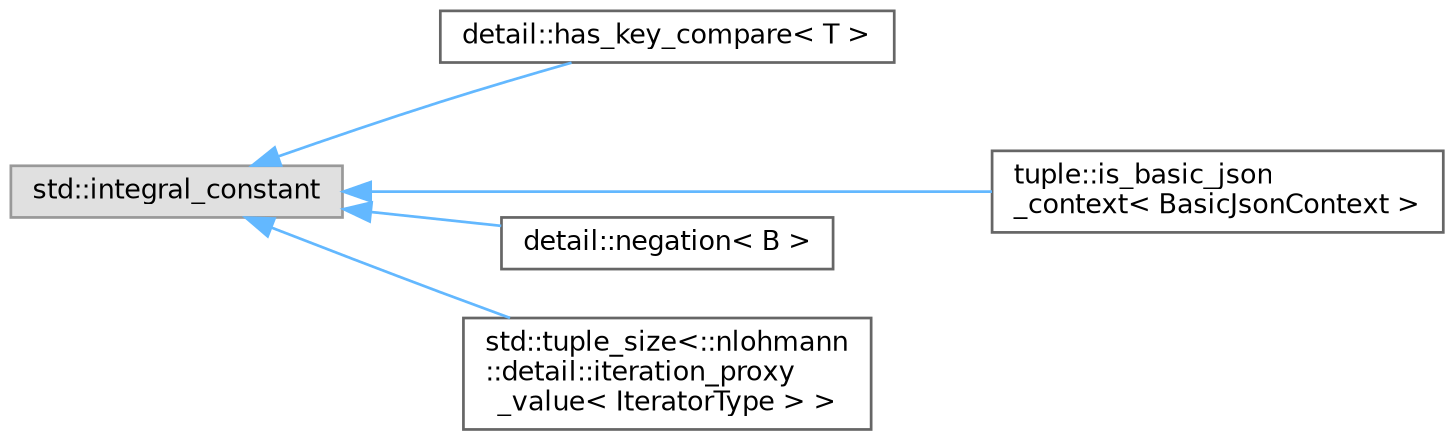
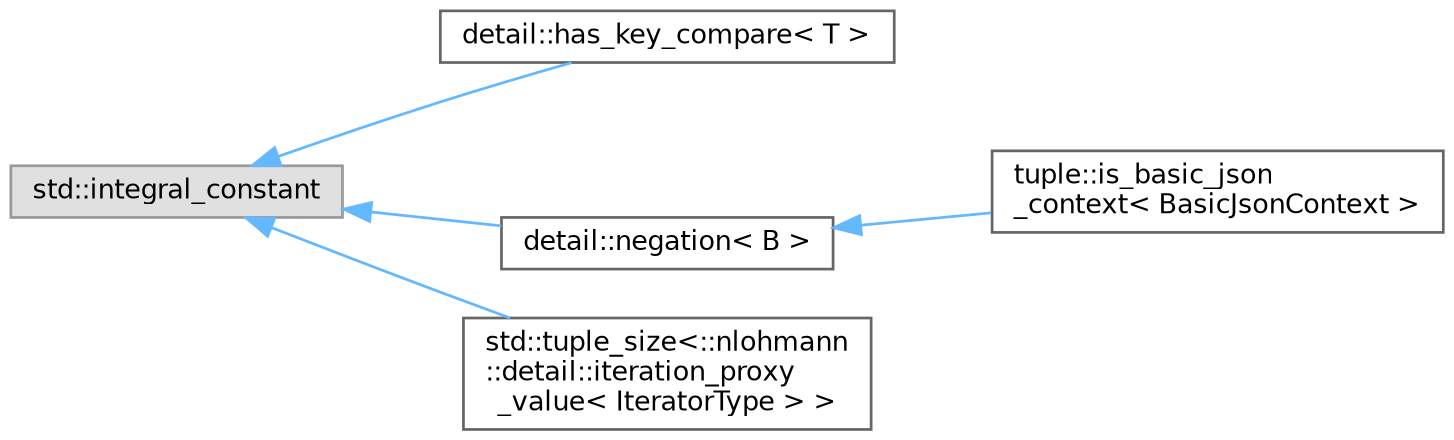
edge "tuple::is_basic_json _context< BasicJsonContext >" -> "std::integral_constant": now "tuple::is_basic_json _context< BasicJsonContext >" -> "detail::negation< B >"
